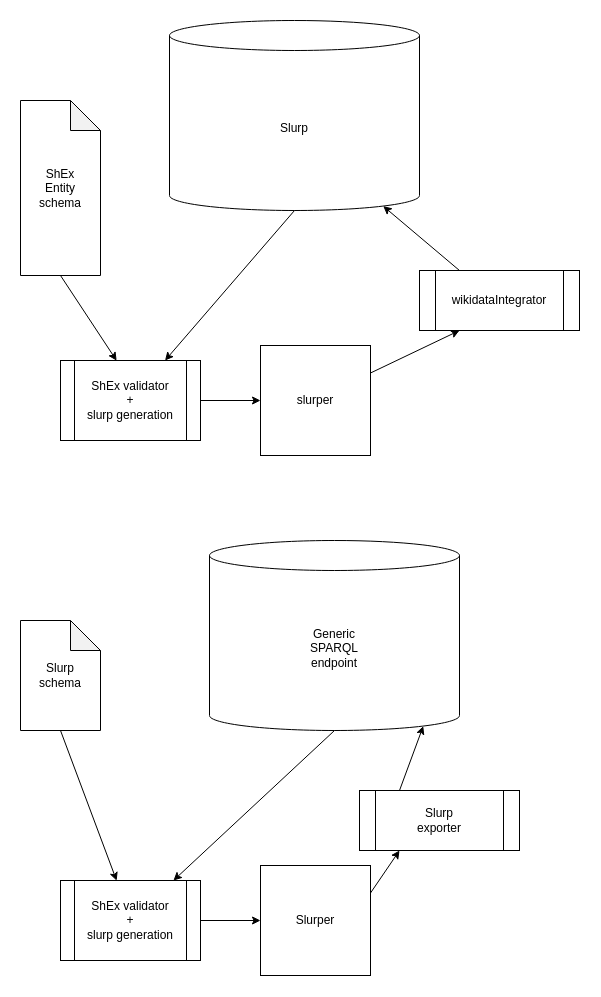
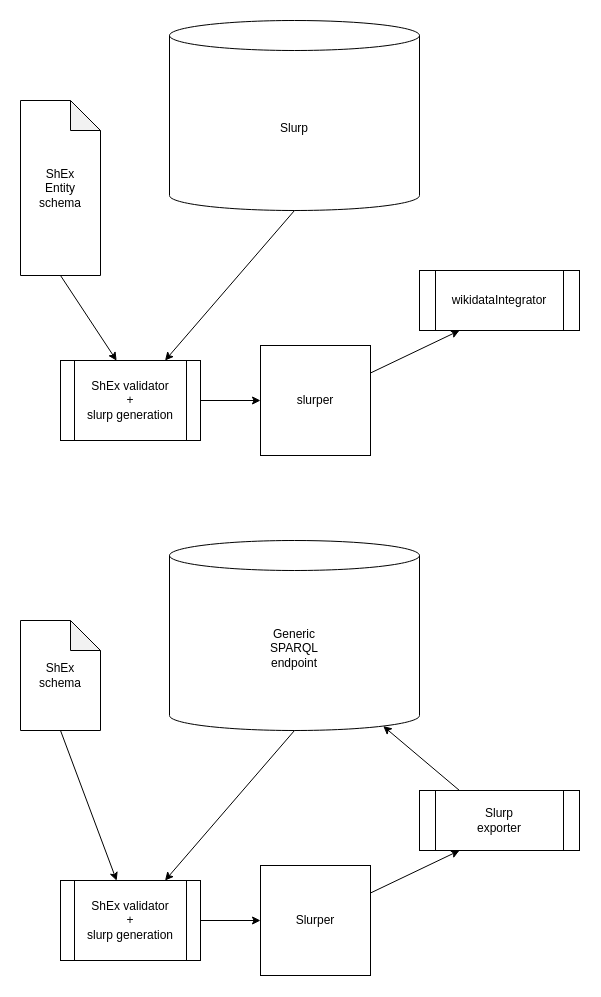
edge "wikidataIntegrator" -> "Slurp": removed
node "Generic SPARQL endpoint": moved (335, 636) -> (295, 636)
node "Slurp schema": label "Slurp schema" -> "ShEx schema"
node "Slurp exporter": moved (440, 821) -> (500, 821)
